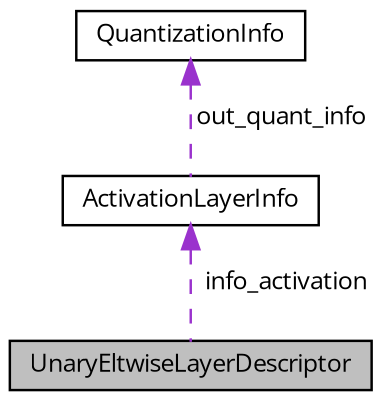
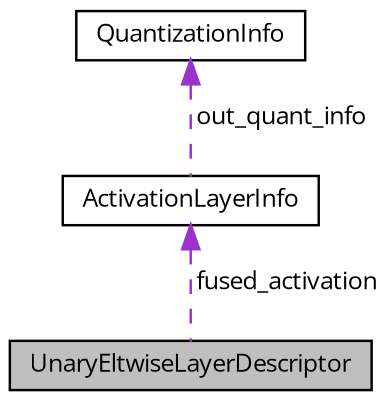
edge "UnaryEltwiseLayerDescriptor" -> "ActivationLayerInfo": label " info_activation" -> " fused_activation"
